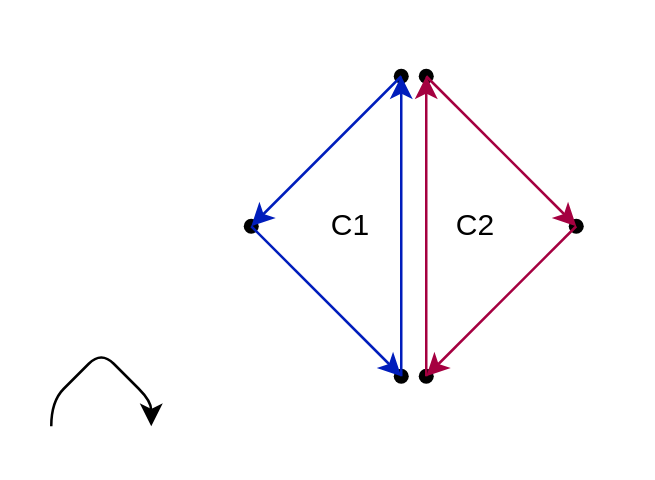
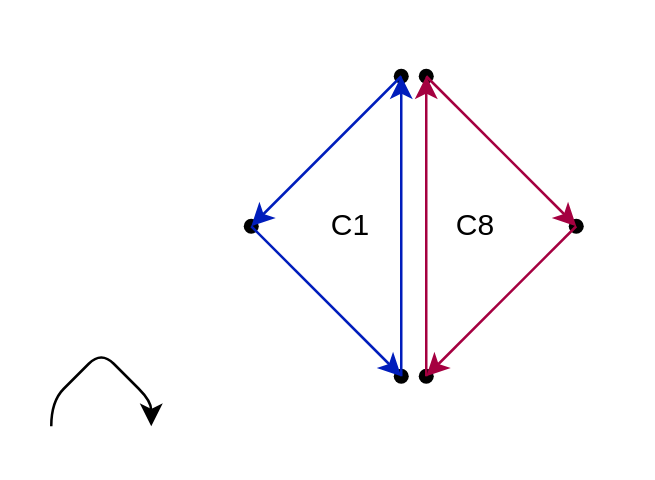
node "C2": label "C2" -> "C8"
